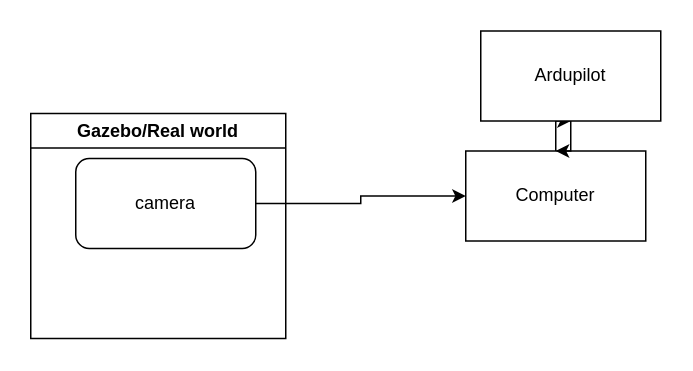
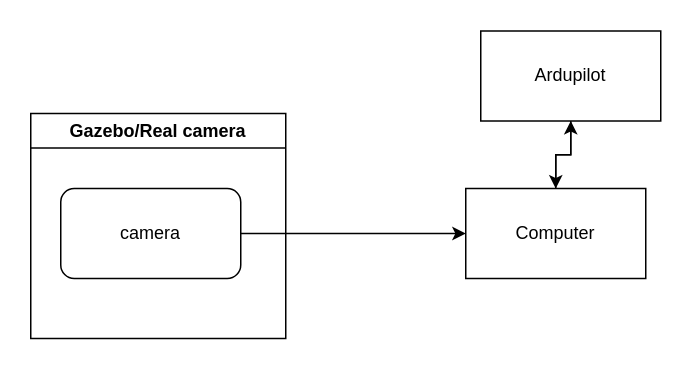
node "Gazebo/Real world": label "Gazebo/Real world" -> "Gazebo/Real camera"
node "Computer": moved (556, 196) -> (556, 233)
node "camera": moved (166, 203) -> (151, 233)
